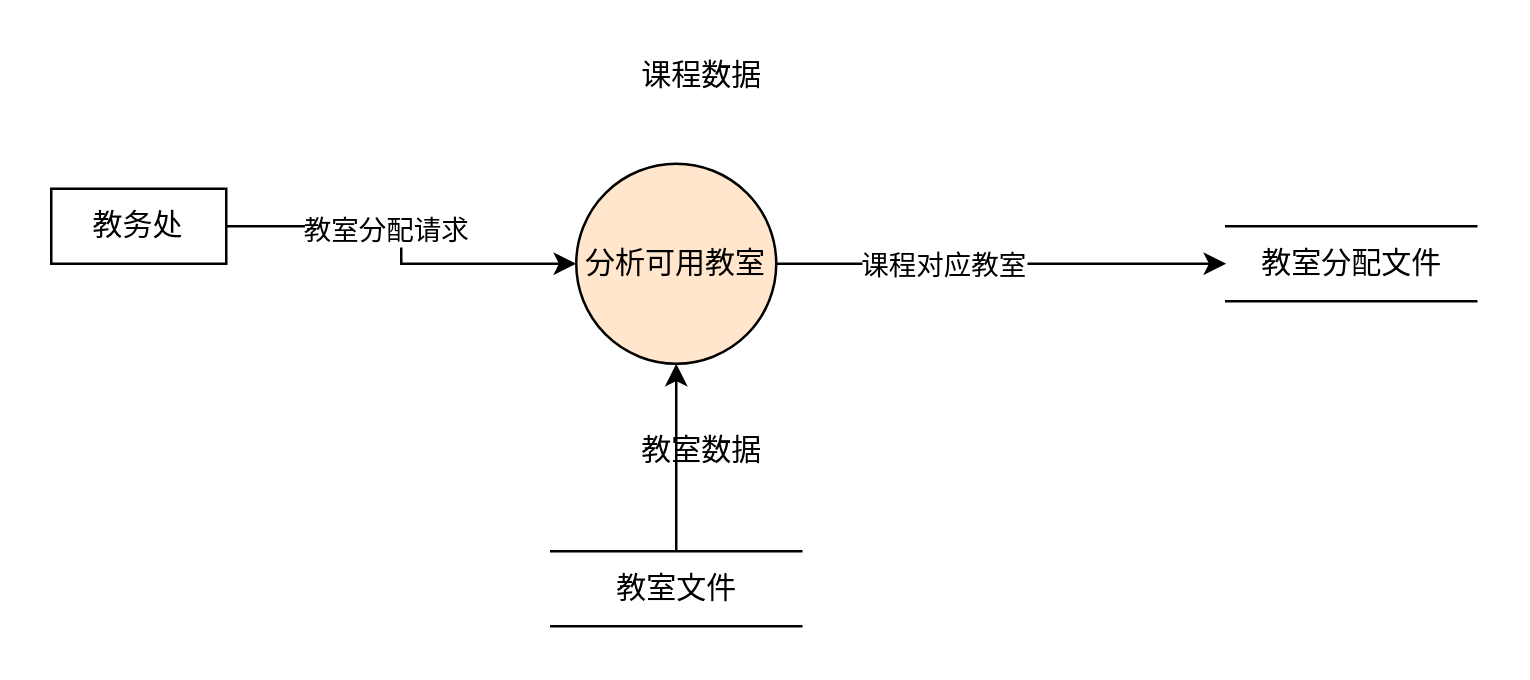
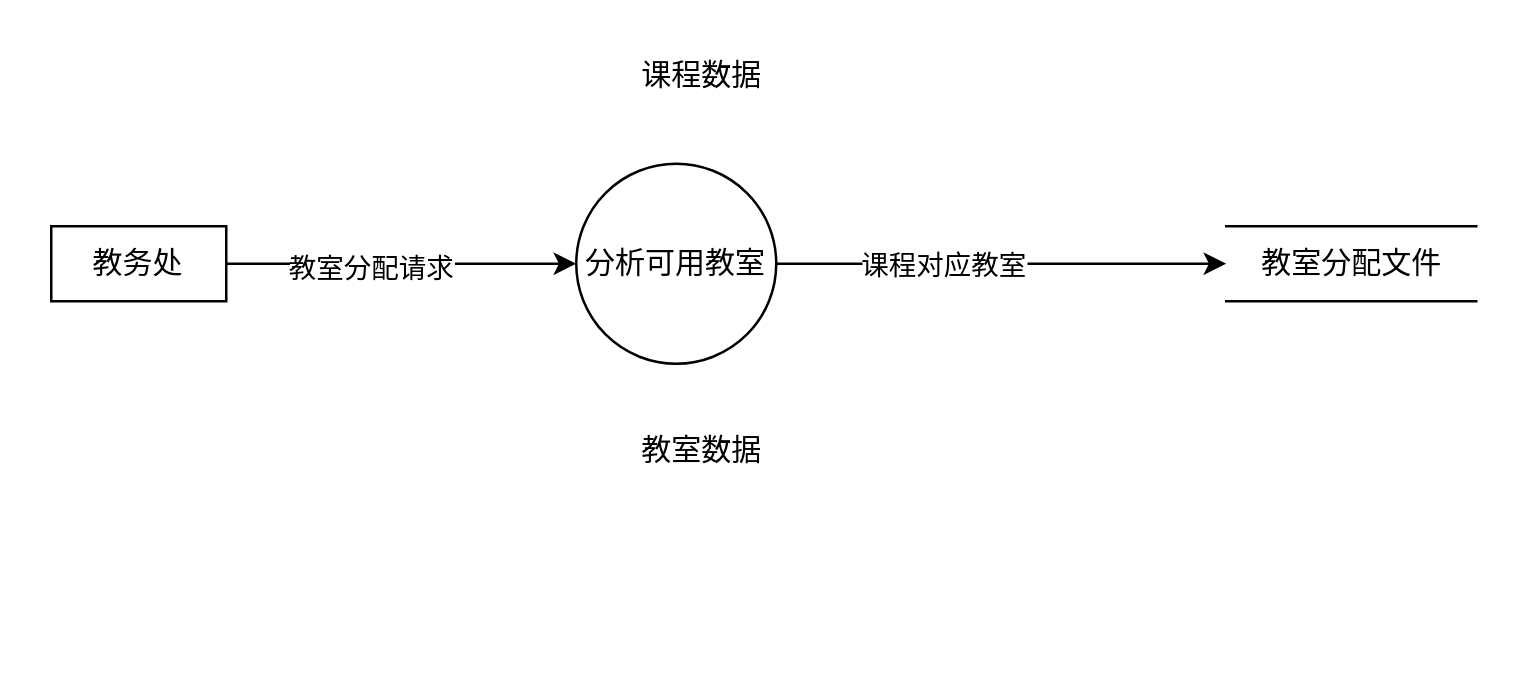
node "教务处": moved (139, 226) -> (139, 264)
node "分析可用教室": fillcolor #ffe6cc -> #ffffff
edge "教室文件" -> "分析可用教室": removed
node "教室文件": removed
